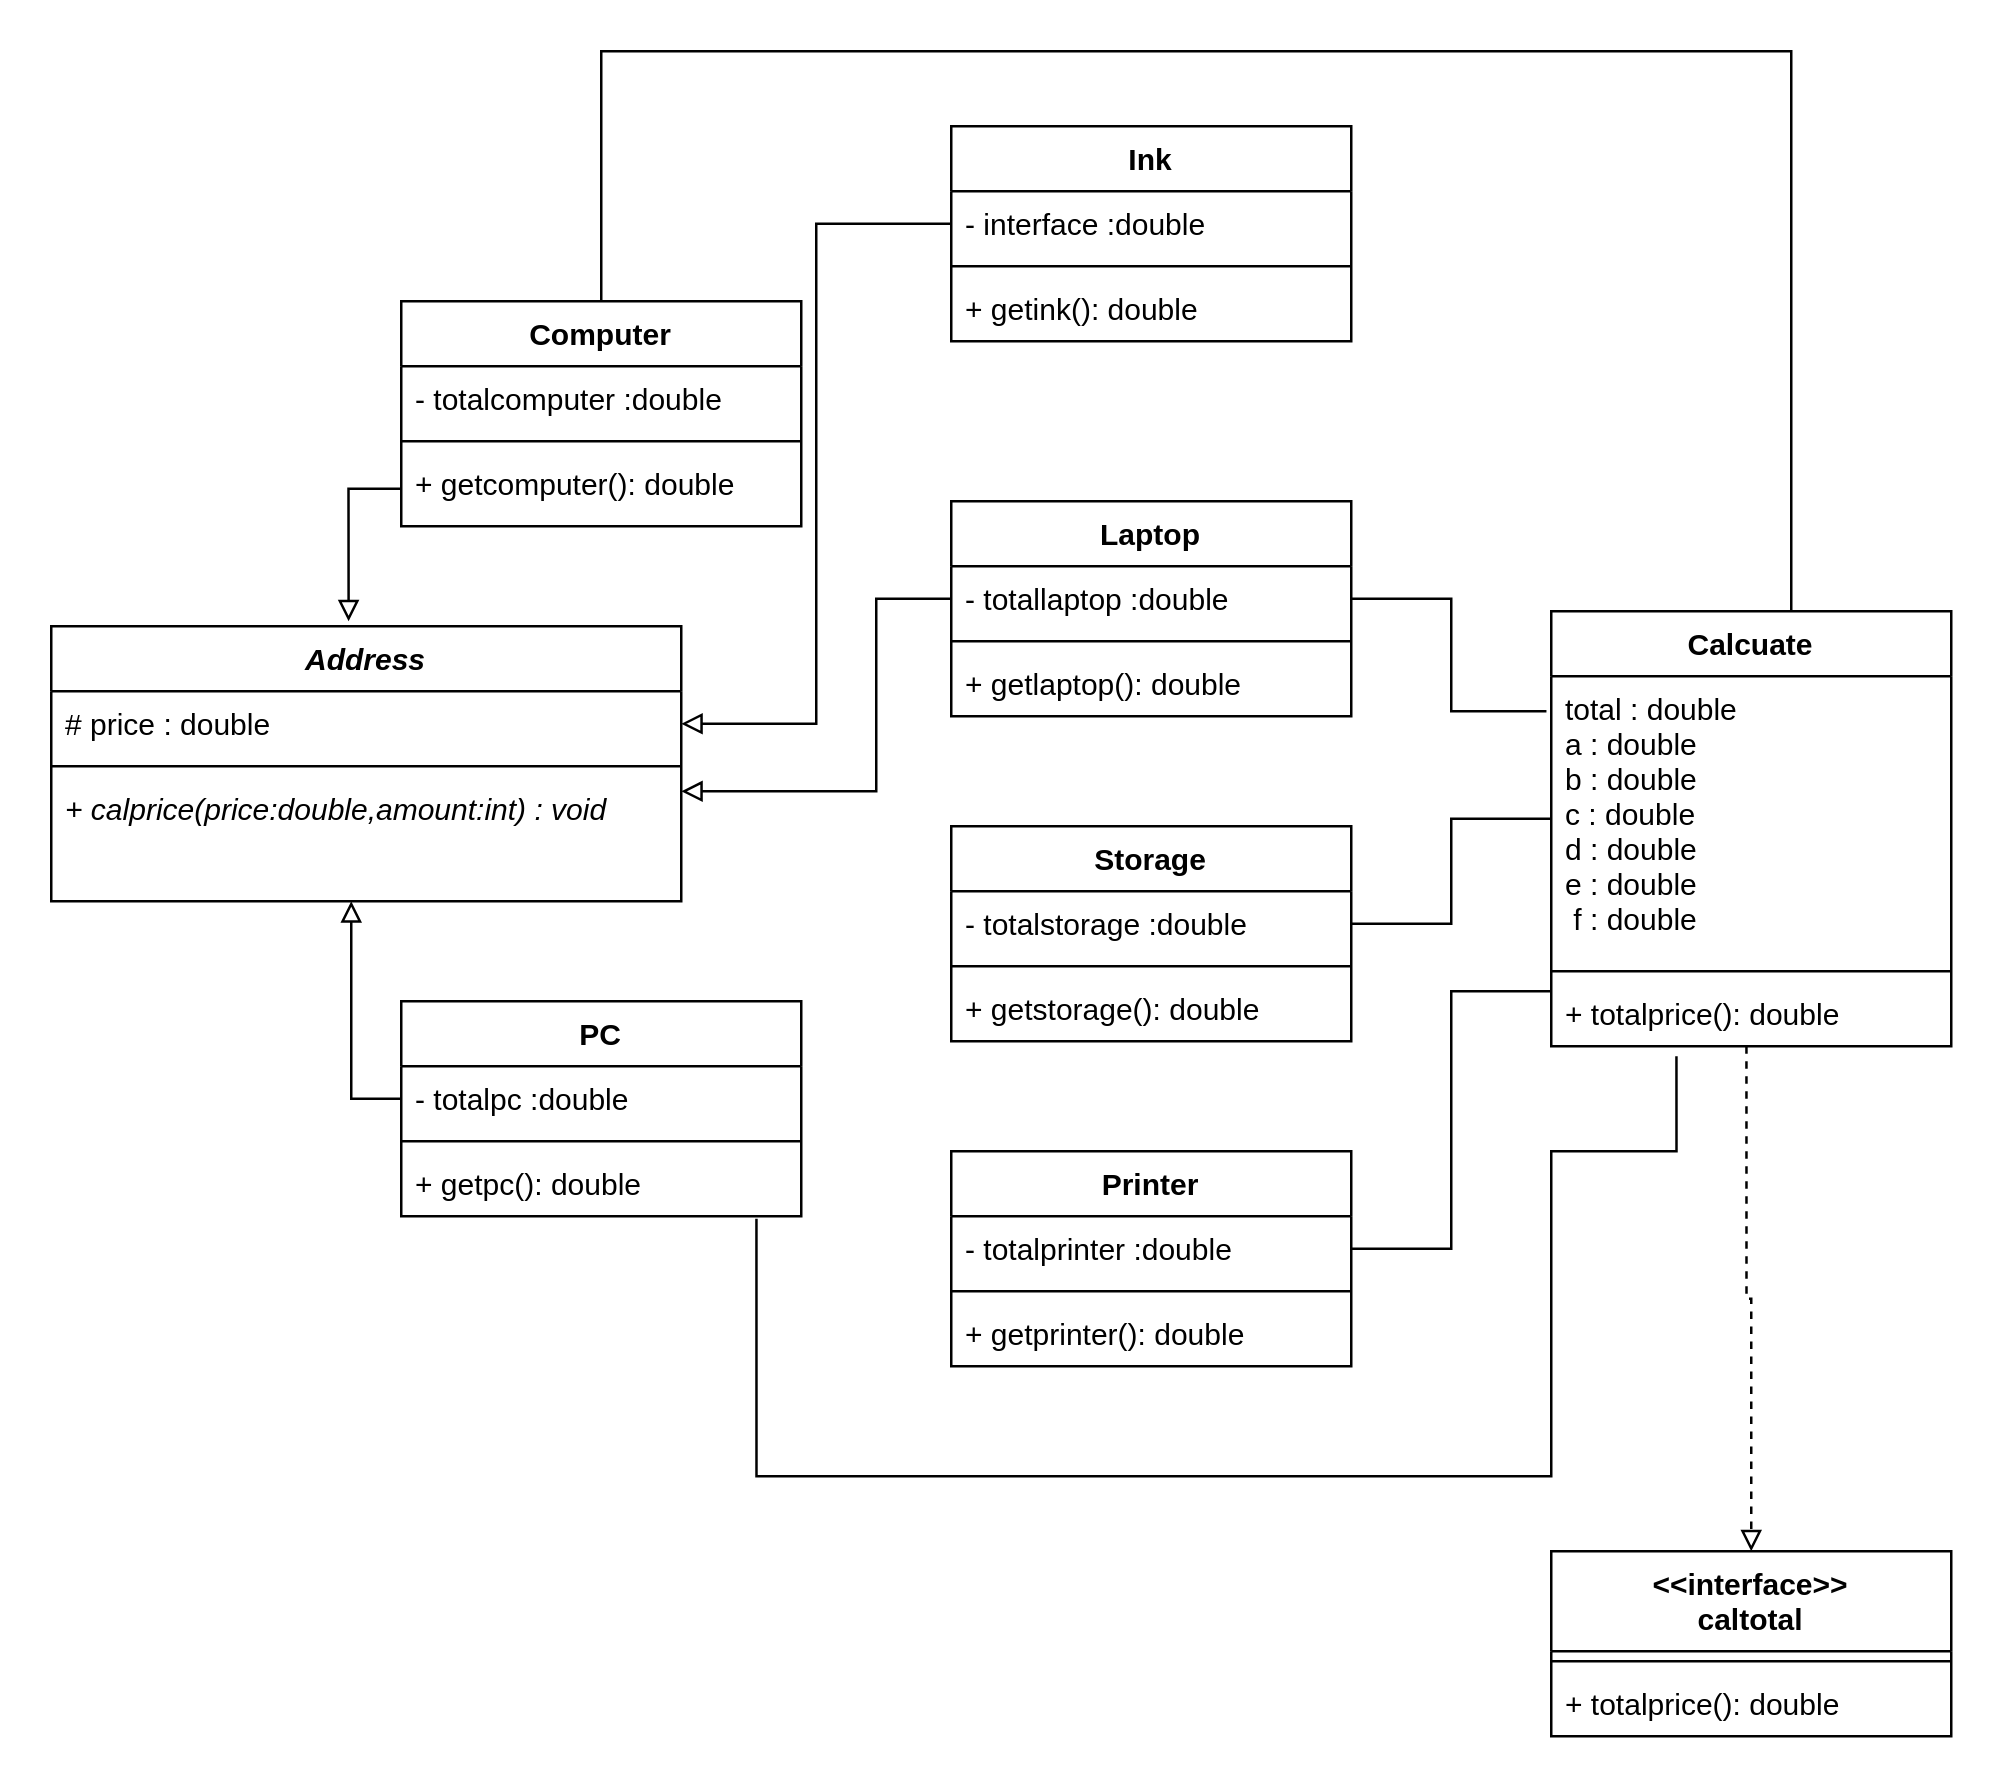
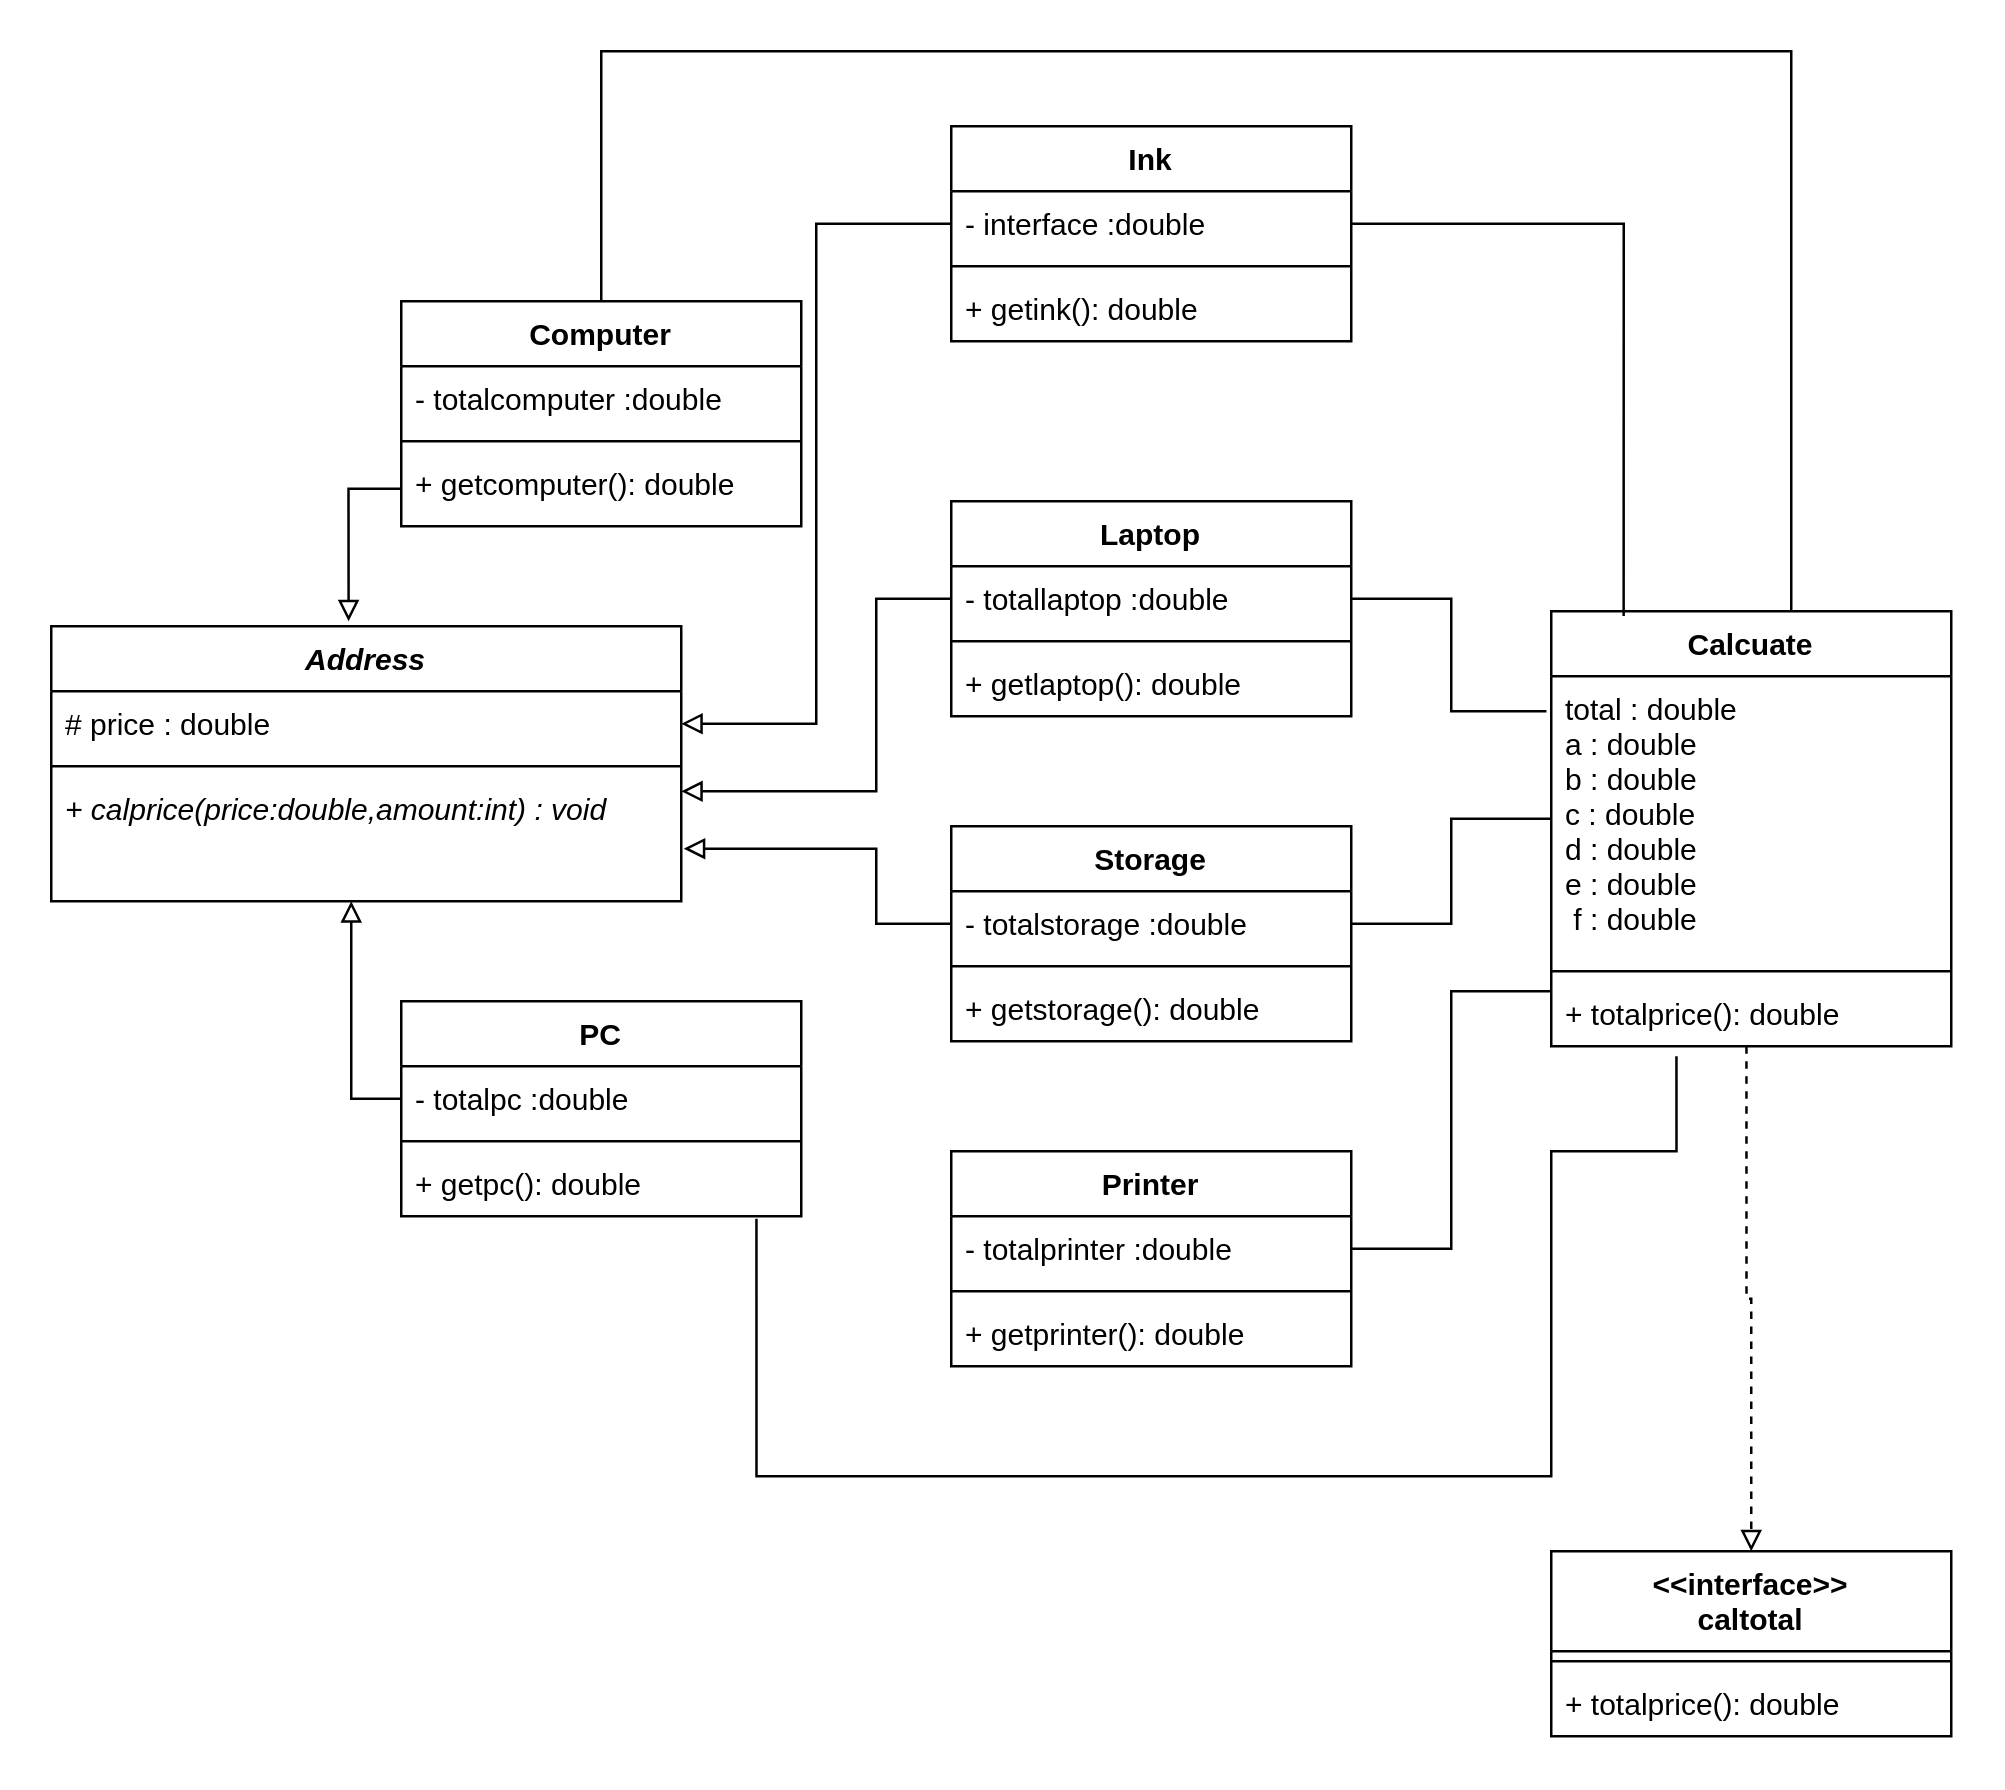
edge "- interface :double" -- "Calcuate": added
edge "- totalstorage :double" -> "+ calprice(price:double,amount:int) : void": added
